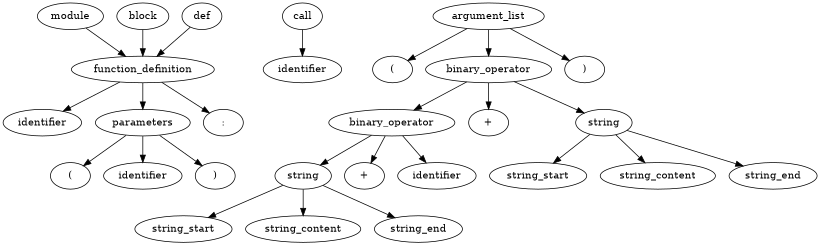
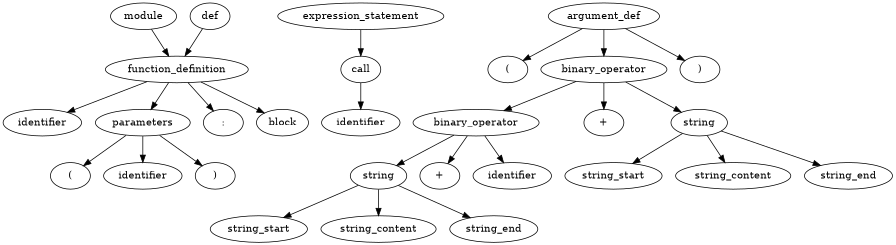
node "expression_statement": added
node "argument_list": label "argument_list" -> "argument_def"
edge "block" -> "function_definition": reversed
